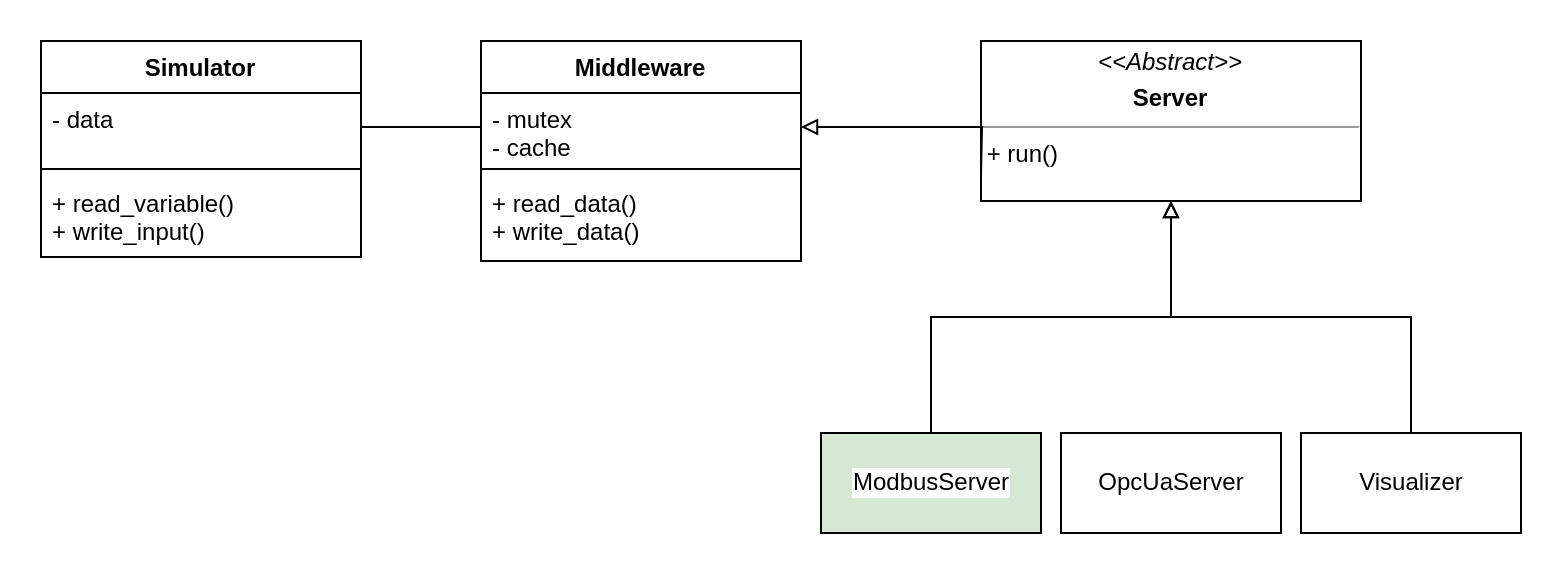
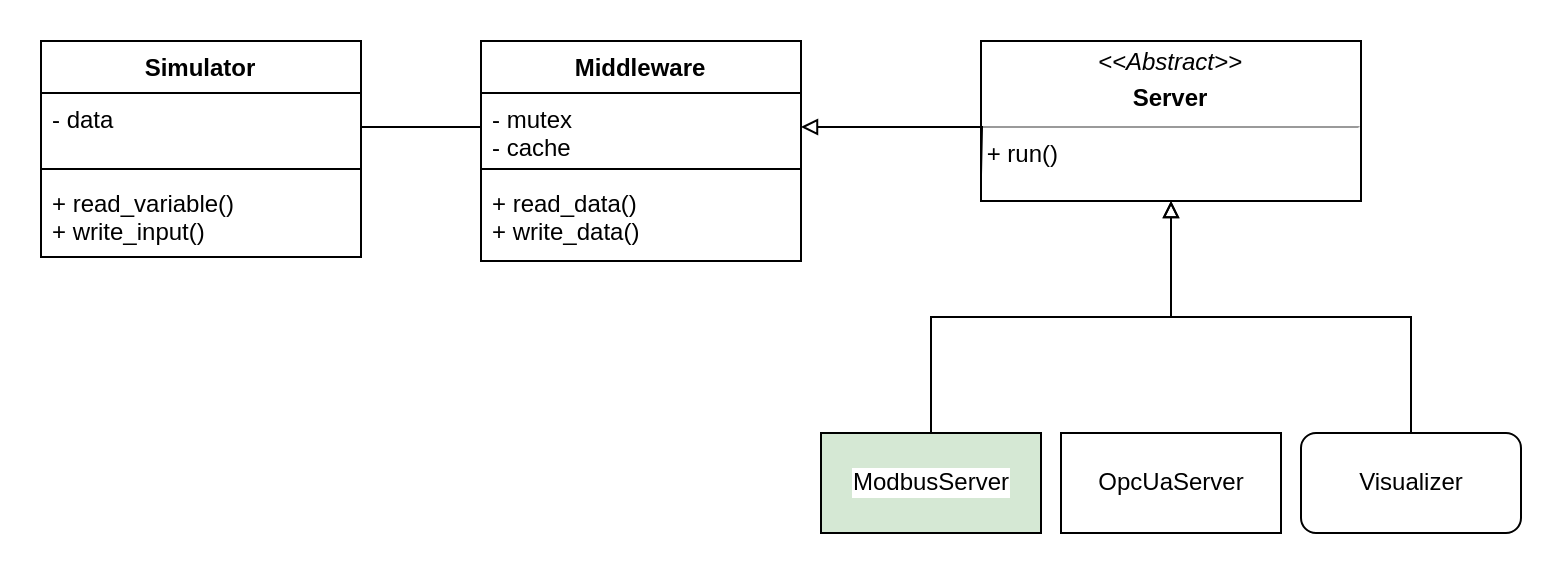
node "Visualizer": shape rectangle -> rounded rectangle
